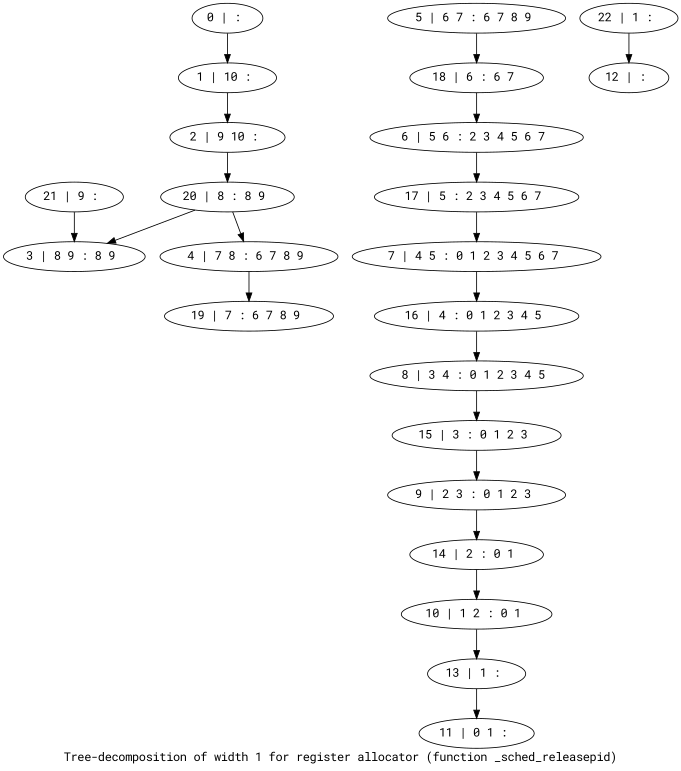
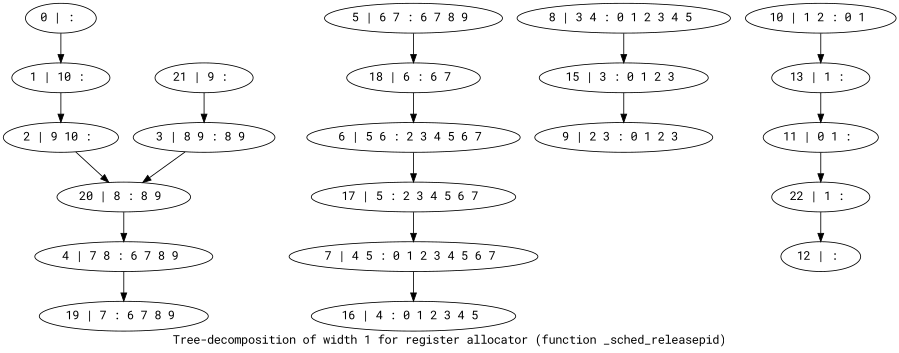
edge "11 | 0 1 :" -> "22 | 1 :": added
edge "20 | 8 : 8 9" -> "3 | 8 9 : 8 9": reversed
edge "16 | 4 : 0 1 2 3 4 5" -> "8 | 3 4 : 0 1 2 3 4 5": removed
node "14 | 2 : 0 1": removed
